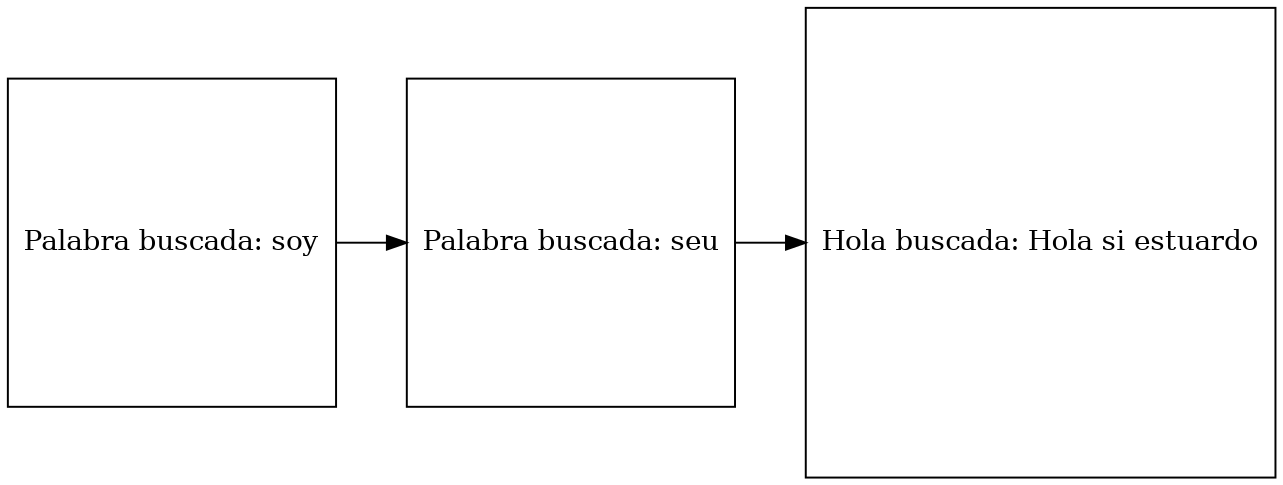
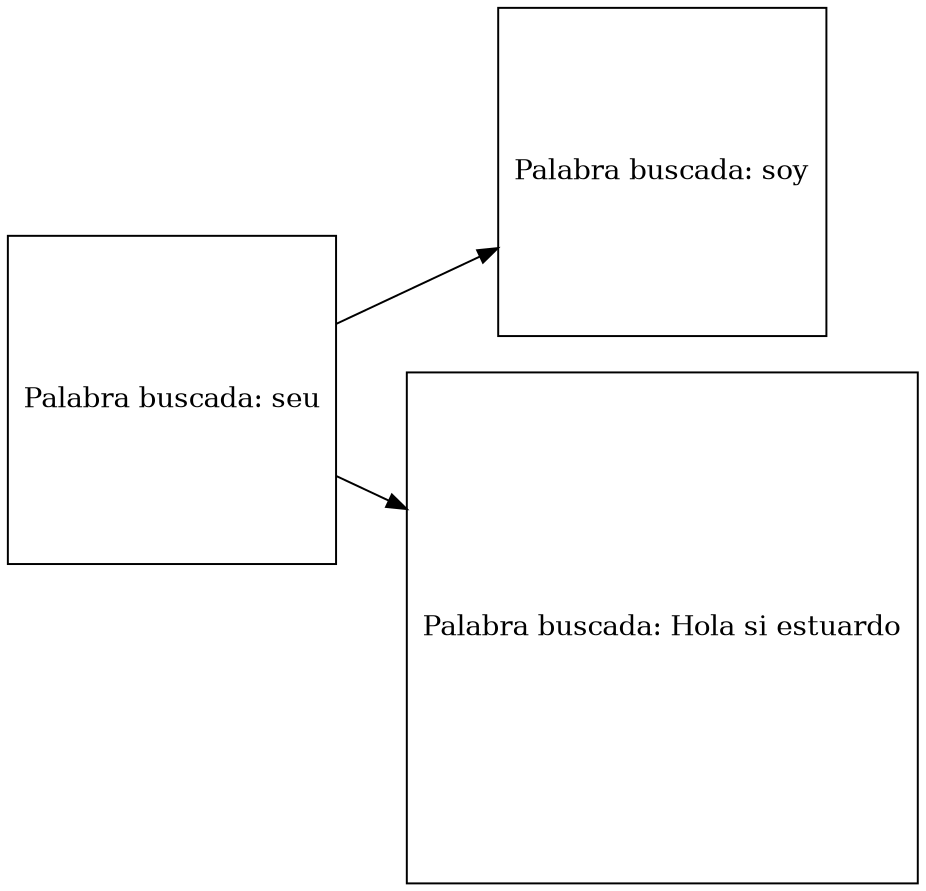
edge "Palabra buscada: soy" -> "Palabra buscada: seu": reversed
node "Hola buscada: Hola si estuardo": label "Hola buscada: Hola si estuardo" -> "Palabra buscada: Hola si estuardo"
